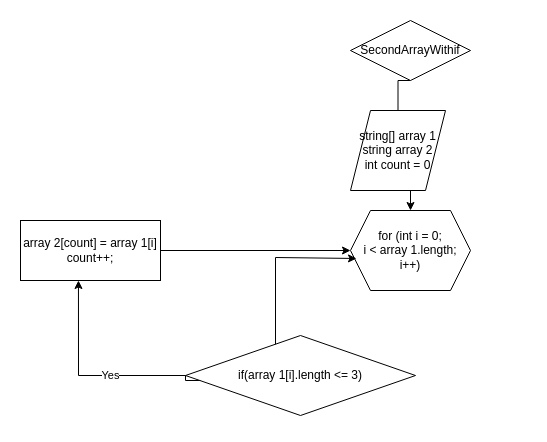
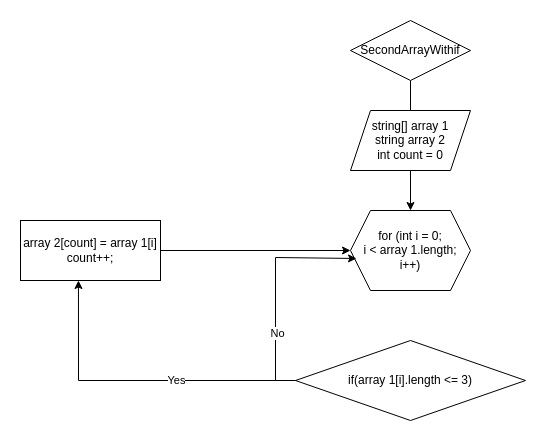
node "string[] array 1 string array 2 int count = 0": size 95x80 -> 120x60
node "if(array 1[i].length <= 3)": moved (301, 376) -> (411, 381)
